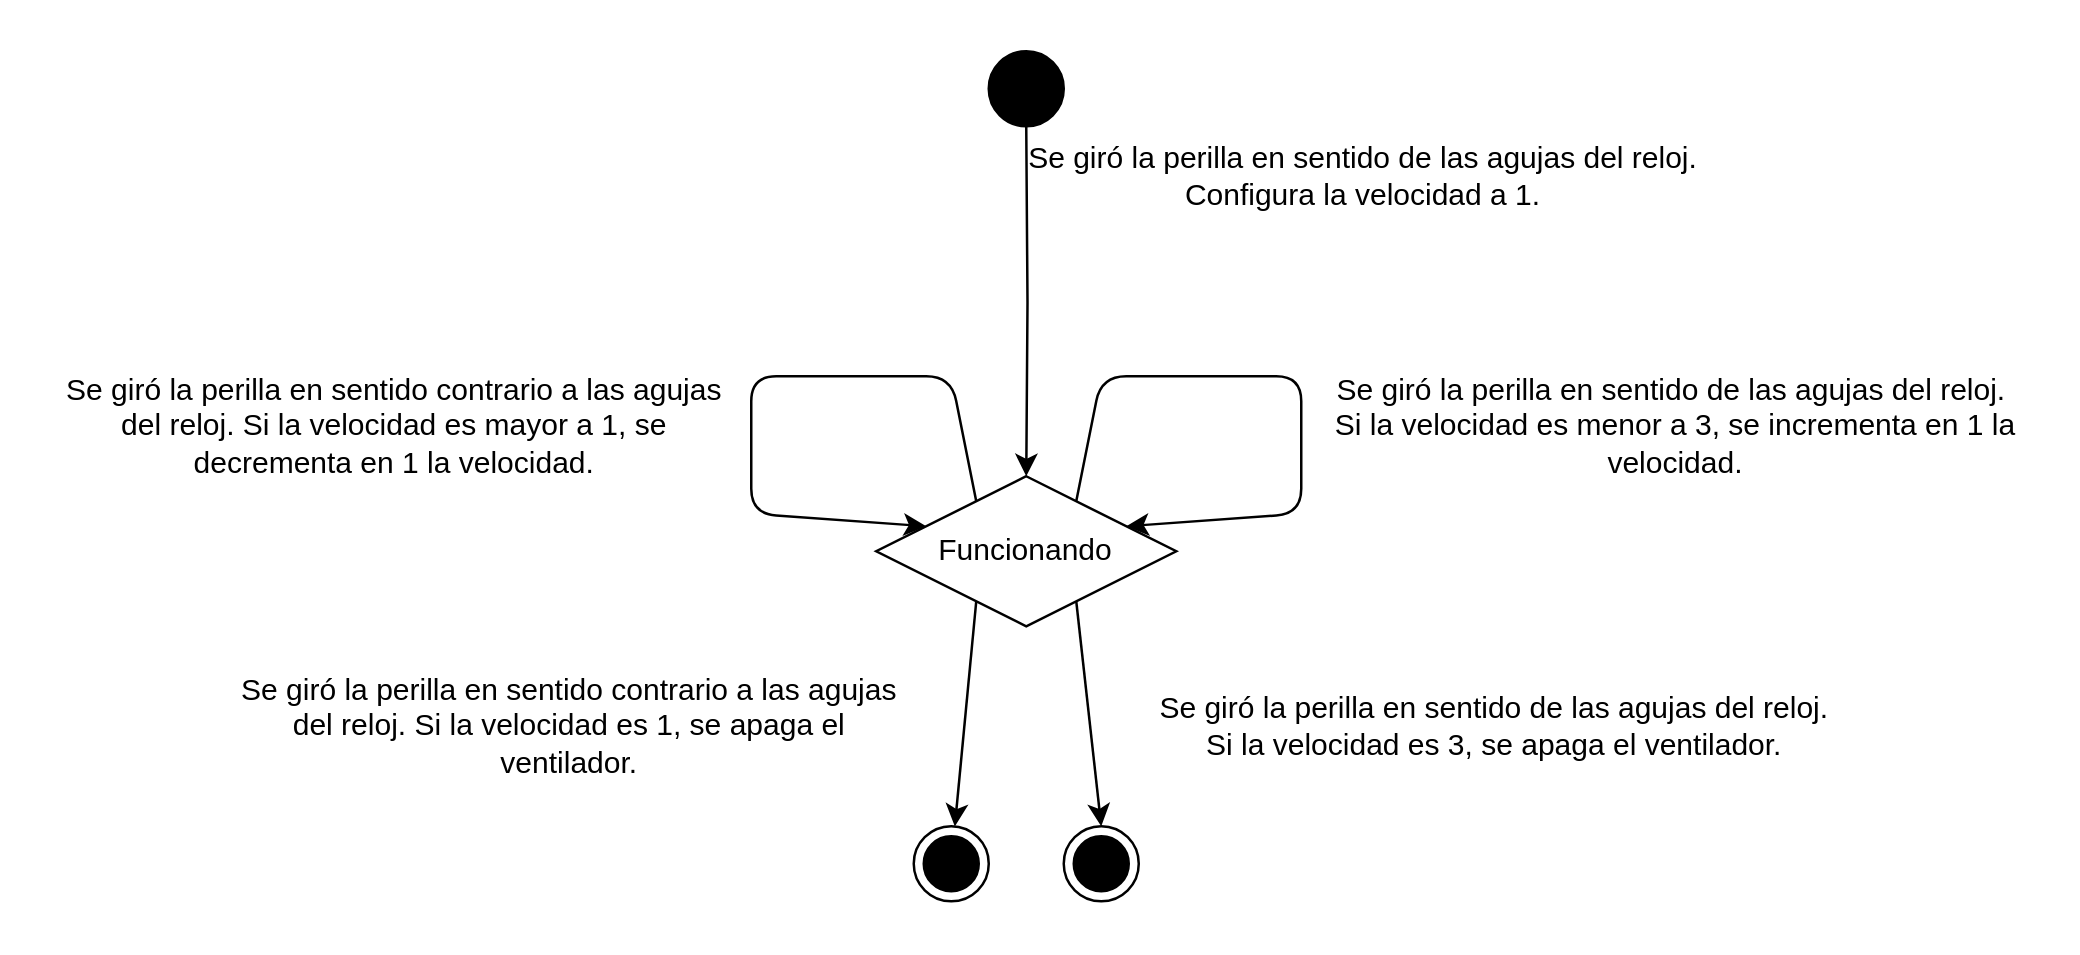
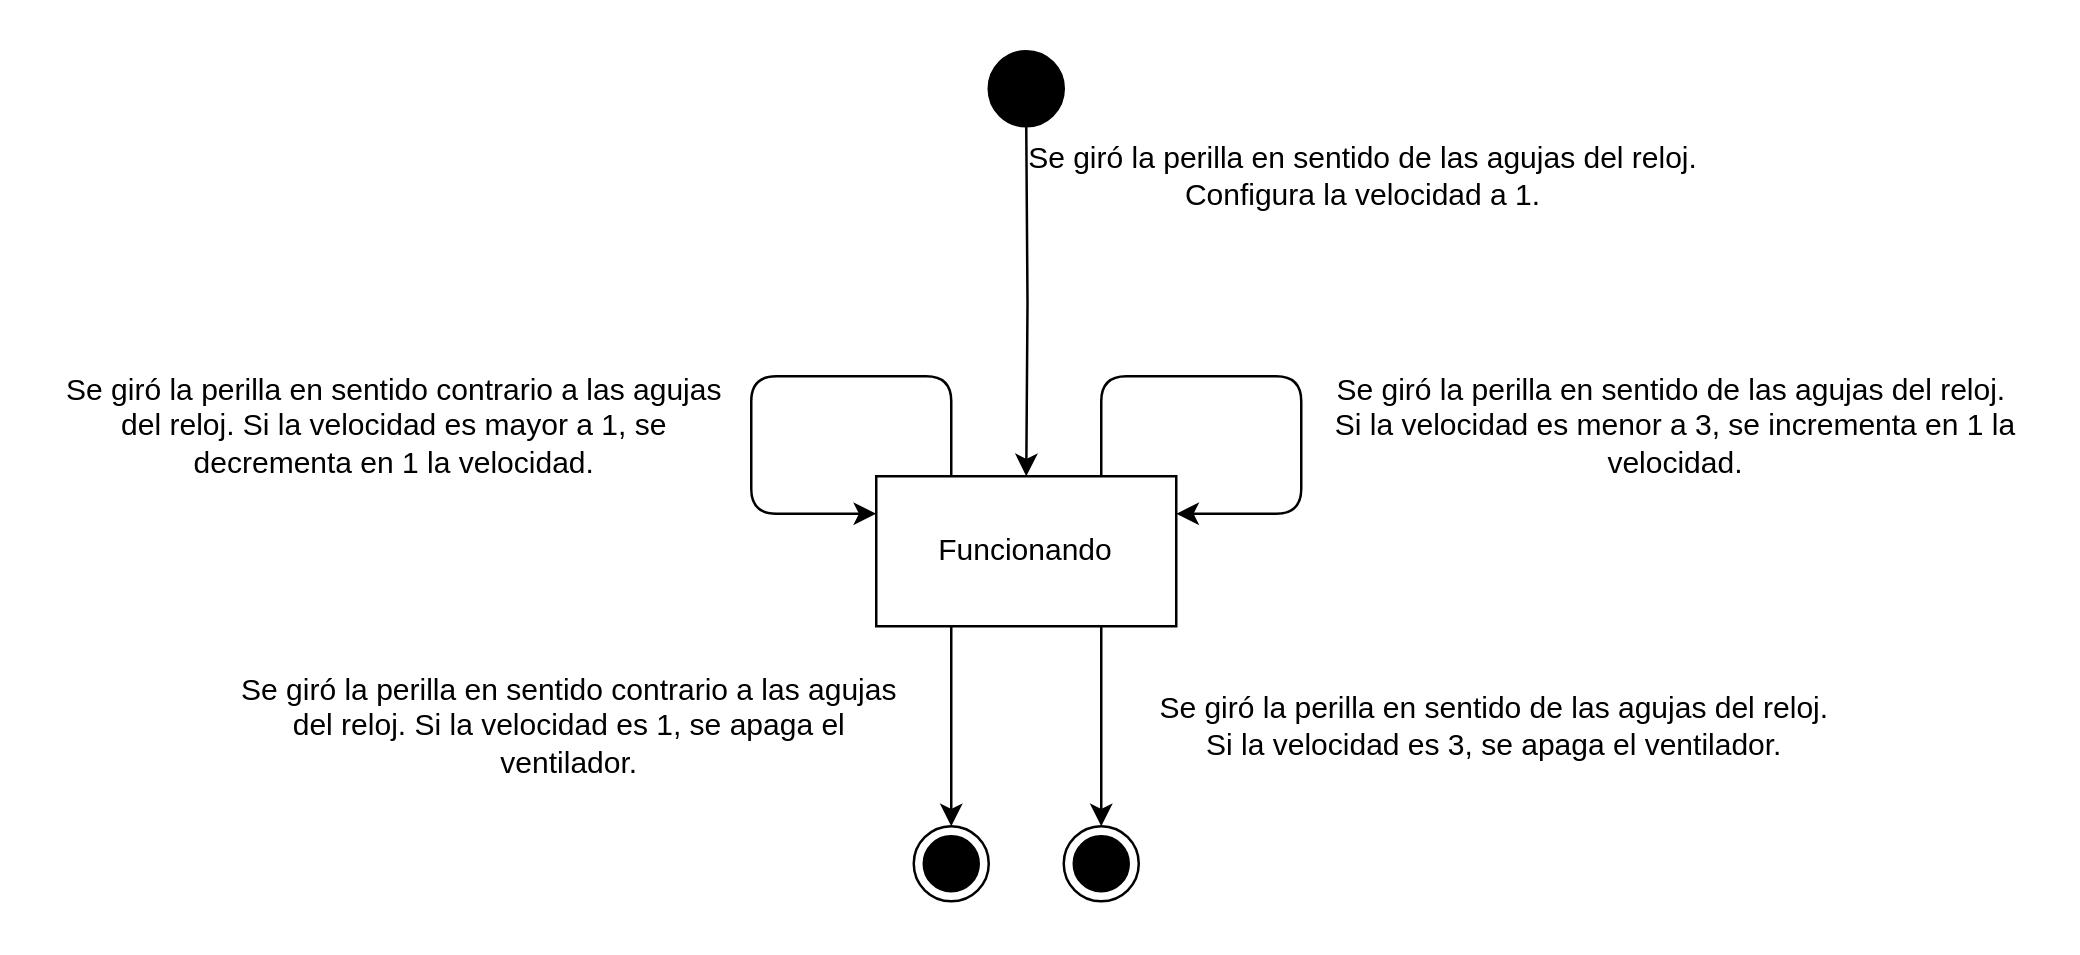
node "Funcionando": shape diamond -> rectangle
